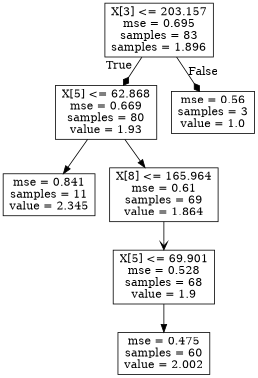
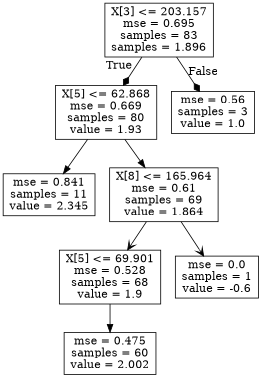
node "mse = 0.0 samples = 1 value = -0.6": added
